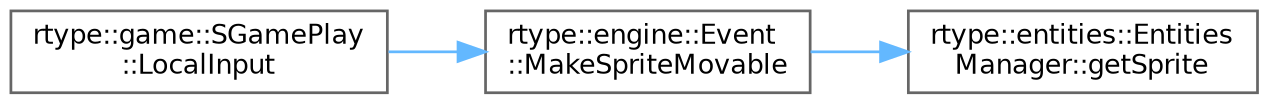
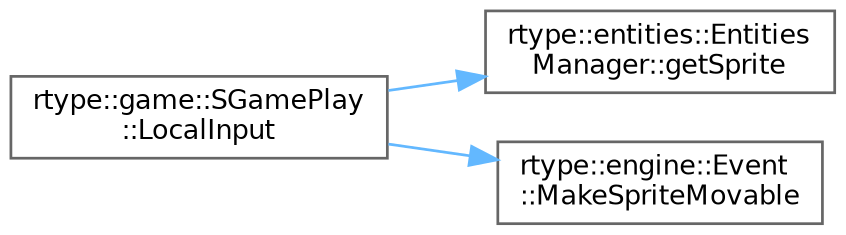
edge "rtype::engine::Event ::MakeSpriteMovable" -> "rtype::entities::Entities Manager::getSprite": now "rtype::game::SGamePlay ::LocalInput" -> "rtype::entities::Entities Manager::getSprite"
